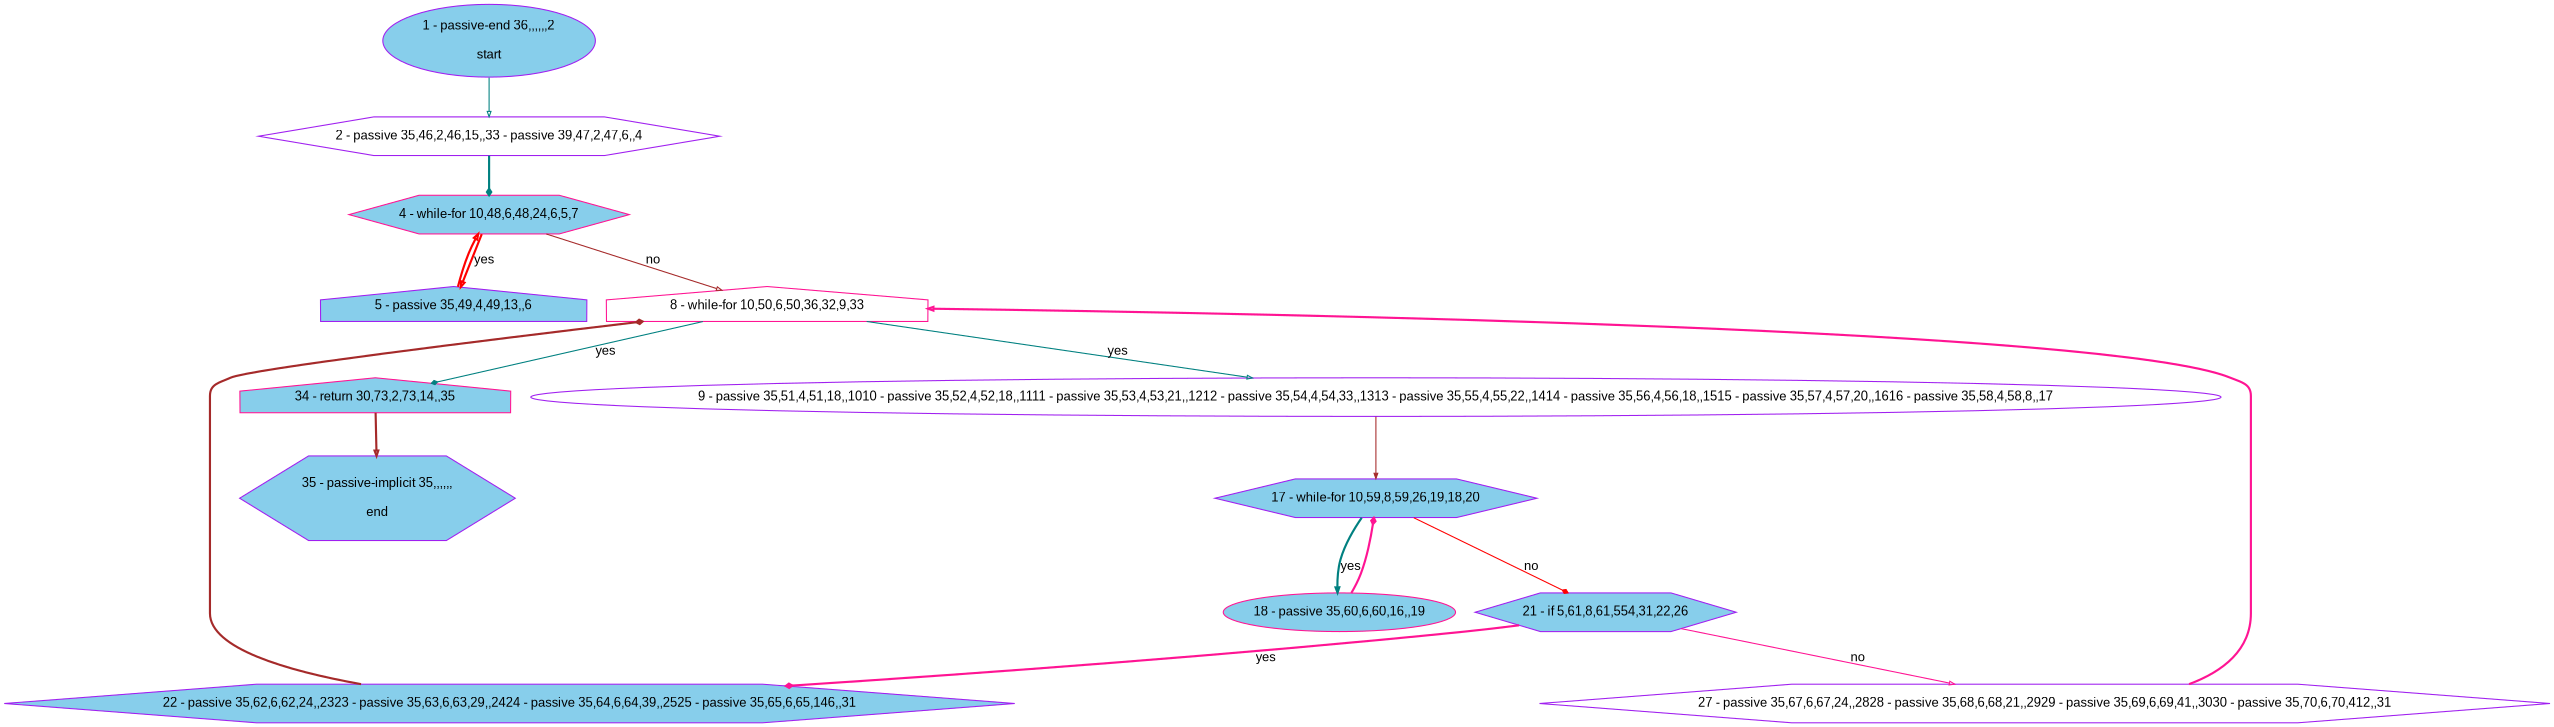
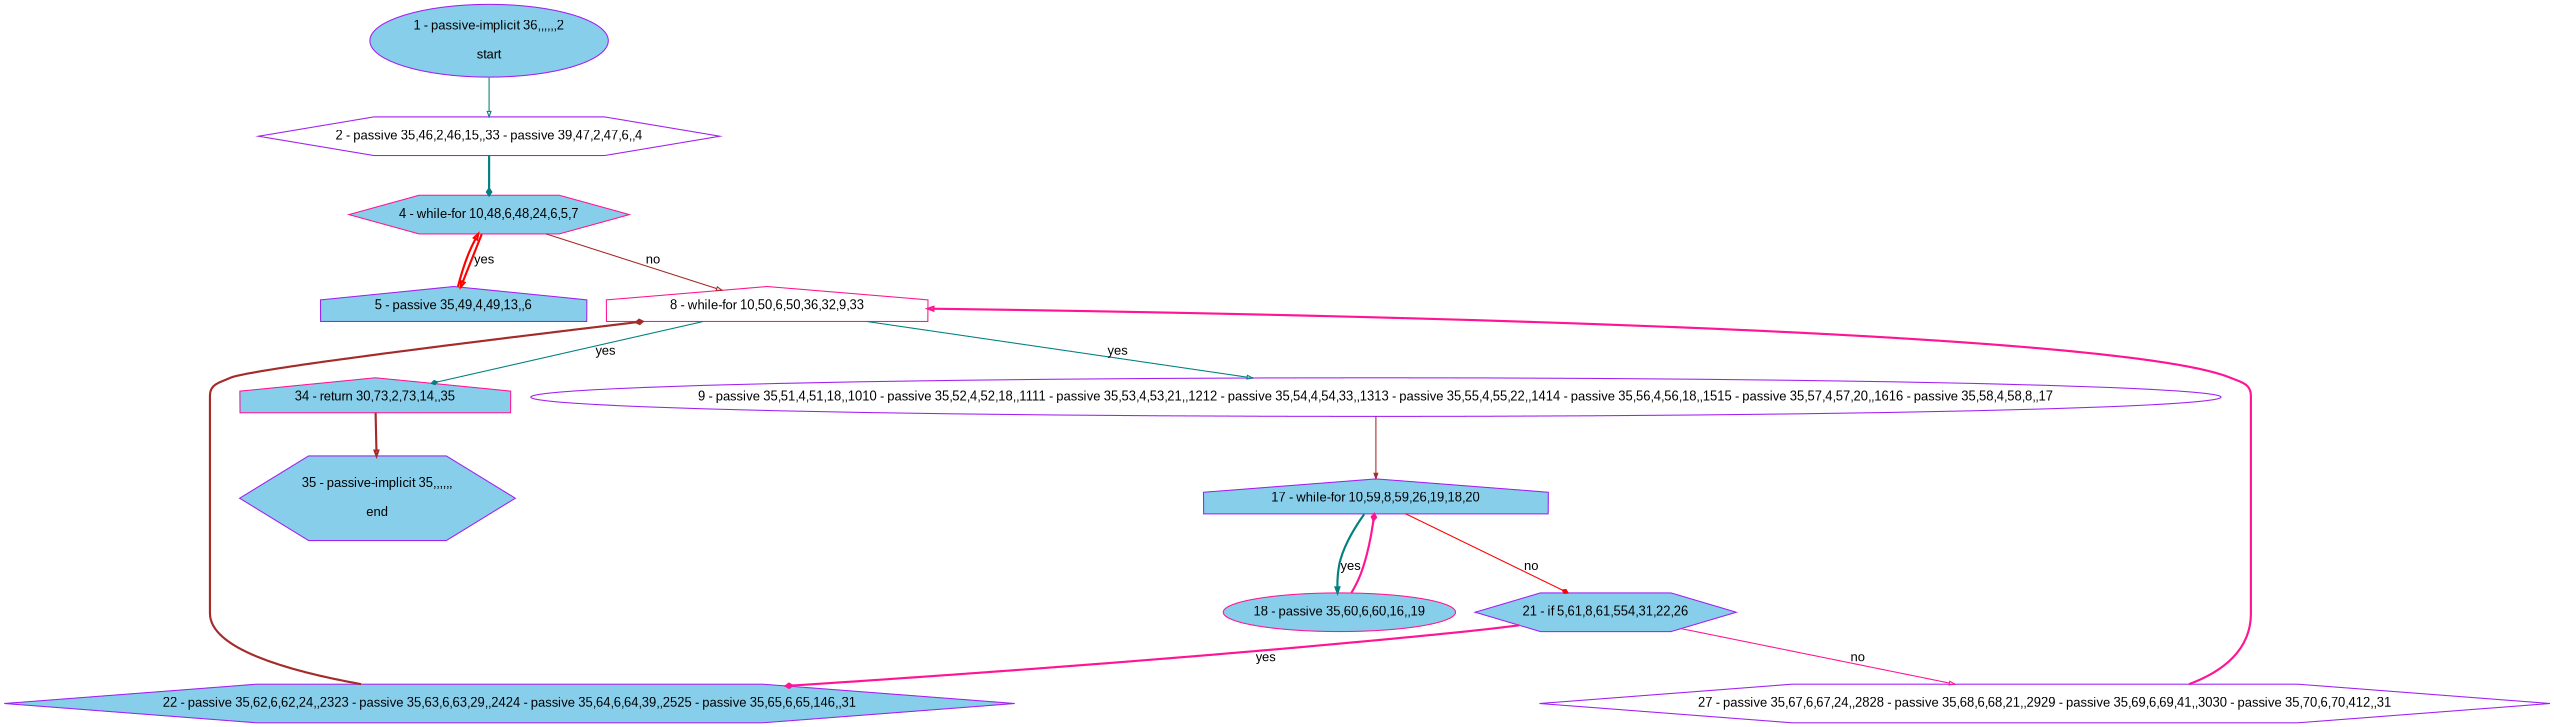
node "1 - passive-end 36,,,,,,2 start": label "1 - passive-end 36,,,,,,2 start" -> "1 - passive-implicit 36,,,,,,2 start"
node "17 - while-for 10,59,8,59,26,19,18,20": shape hexagon -> house
